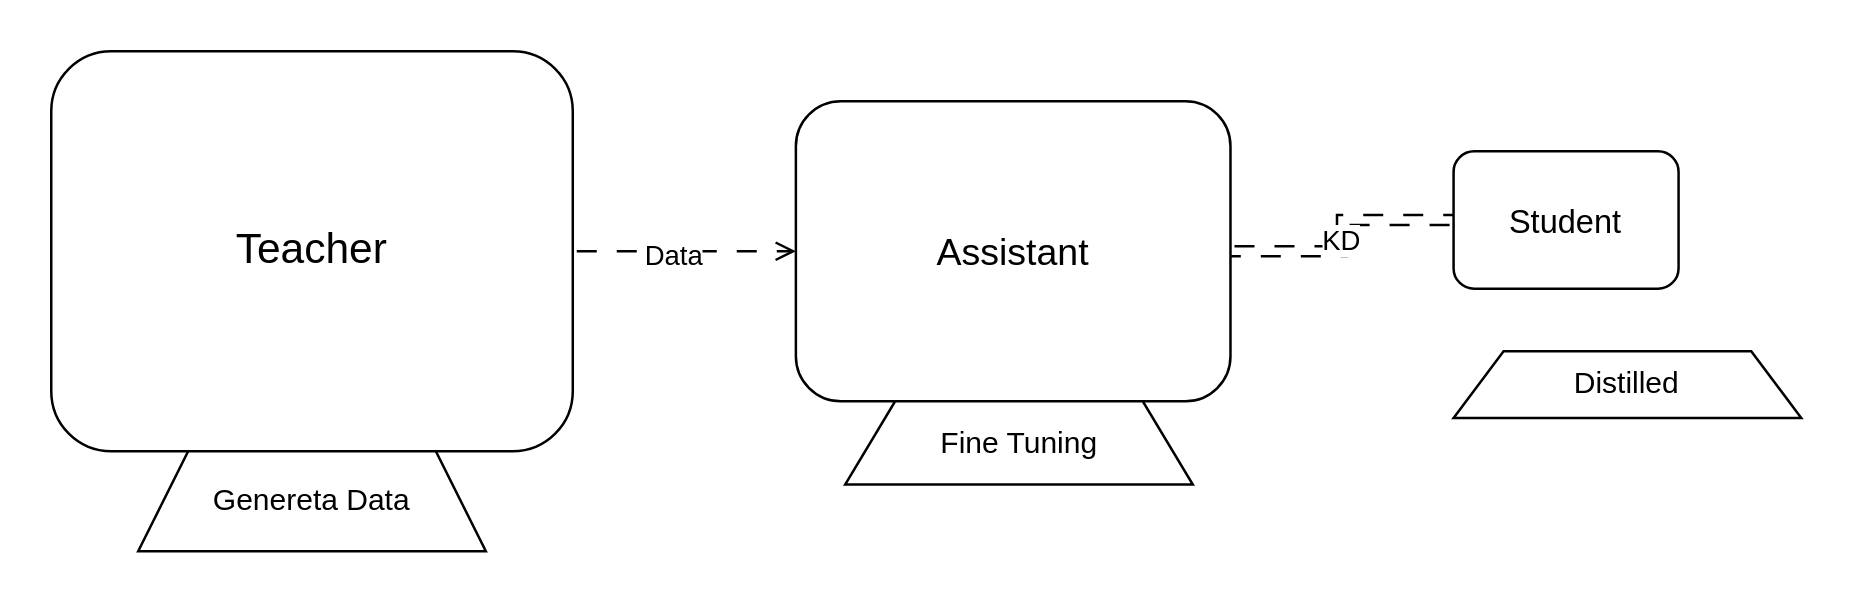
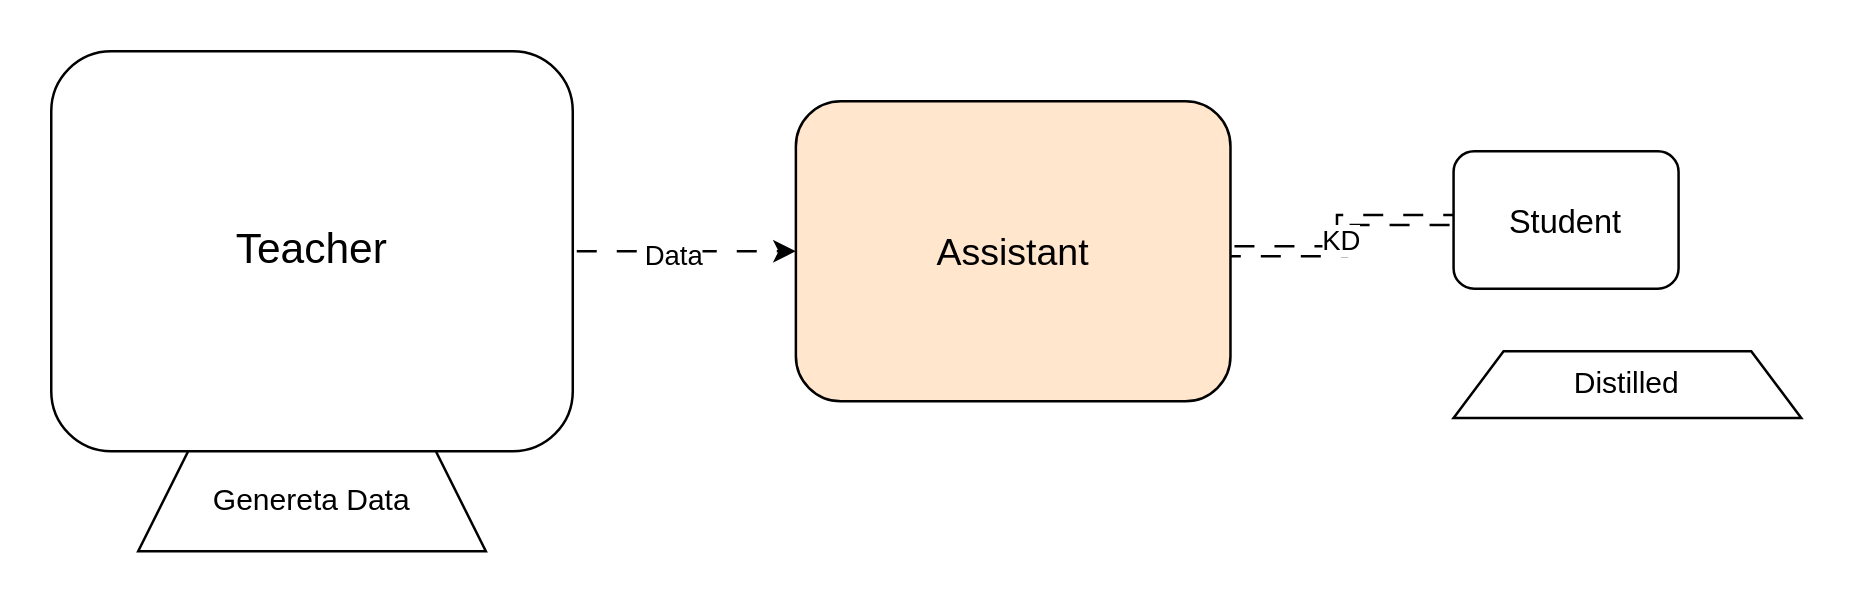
edge "Teacher" -> "Assistant": arrowhead open -> classic
node "Assistant": fillcolor #ffffff -> #ffe6cc
node "Fine Tuning": removed
